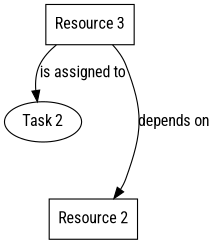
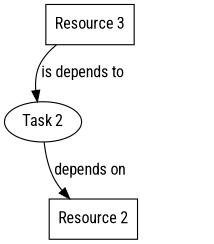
edge "Resource 3" -> "Task 2": label "is assigned to" -> "is depends to"
edge "Resource 3" -> "Resource 2": now "Task 2" -> "Resource 2"
